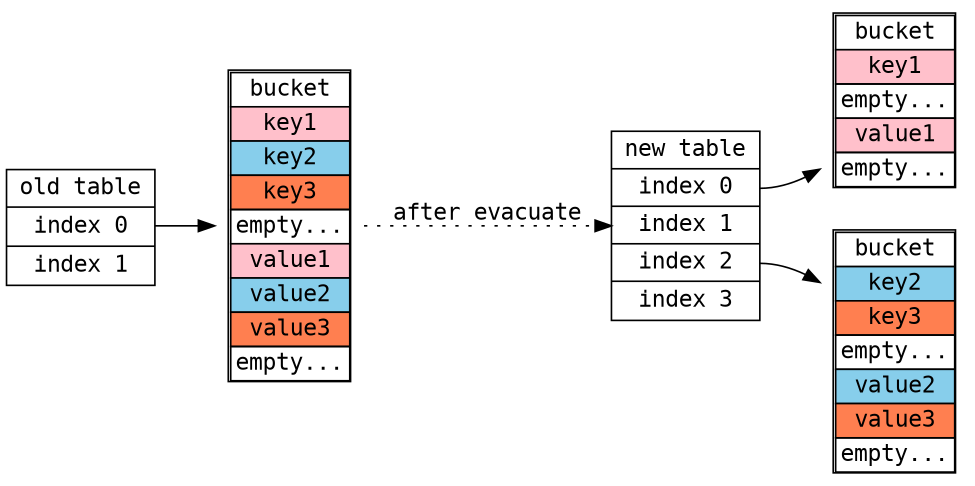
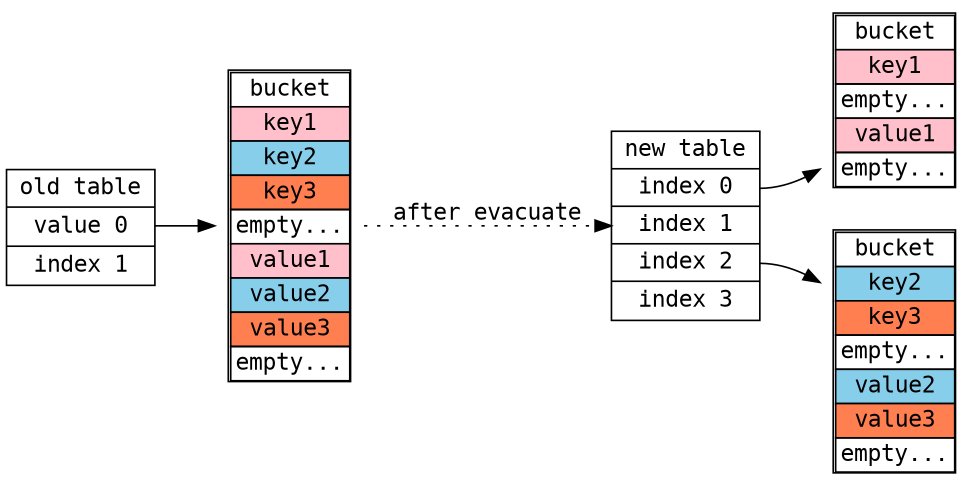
node "old table": text "index 0" -> "value 0"
